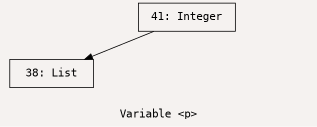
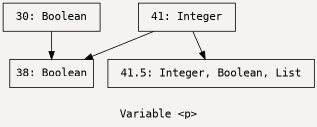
node "30: Boolean": added
node "38: List": label "38: List" -> "38: Boolean"
node "41.5: Integer, Boolean, List": added
